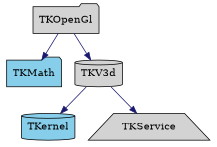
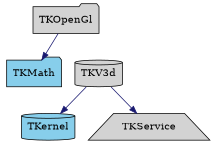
edge "TKOpenGl" -> "TKV3d": removed
